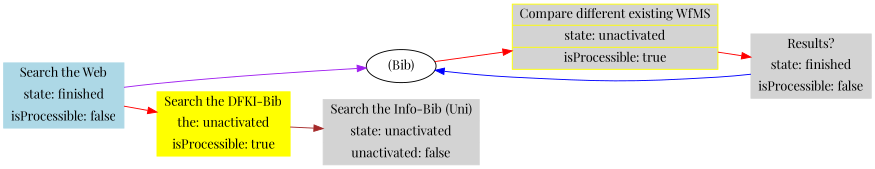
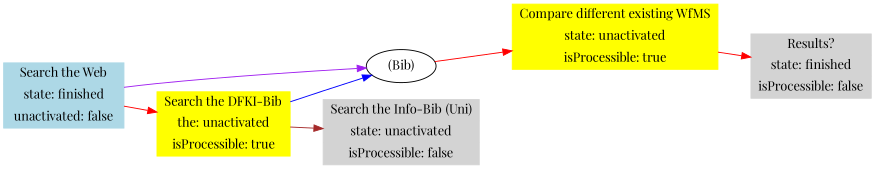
node "Compare different existing WfMS": fillcolor lightgray -> yellow
edge "Results?" -> "(Bib)": now "Search the DFKI-Bib" -> "(Bib)"
node "Search the Web": text "isProcessible: false" -> "unactivated: false"
node "Search the Info-Bib (Uni)": text "unactivated: false" -> "isProcessible: false"
